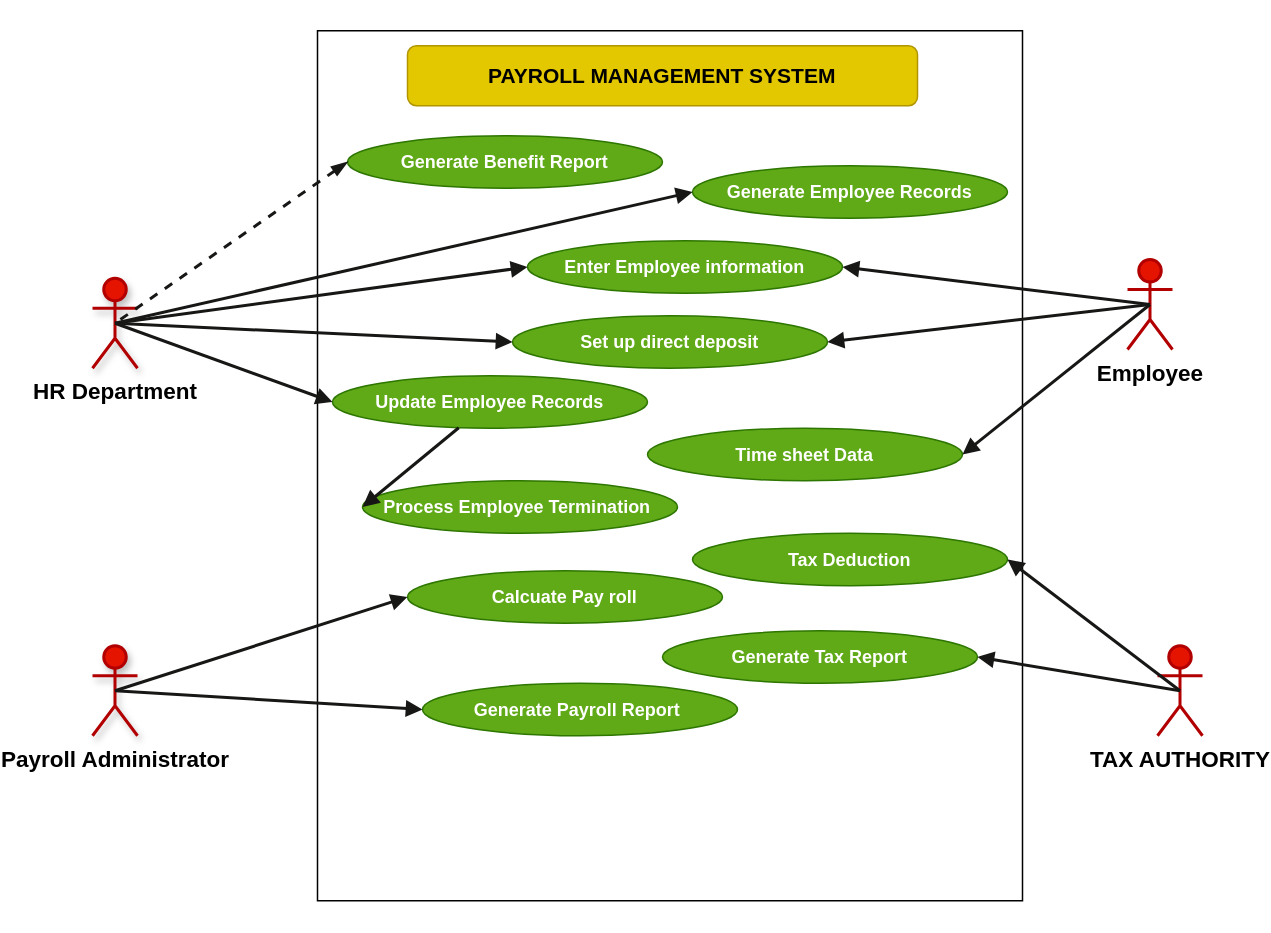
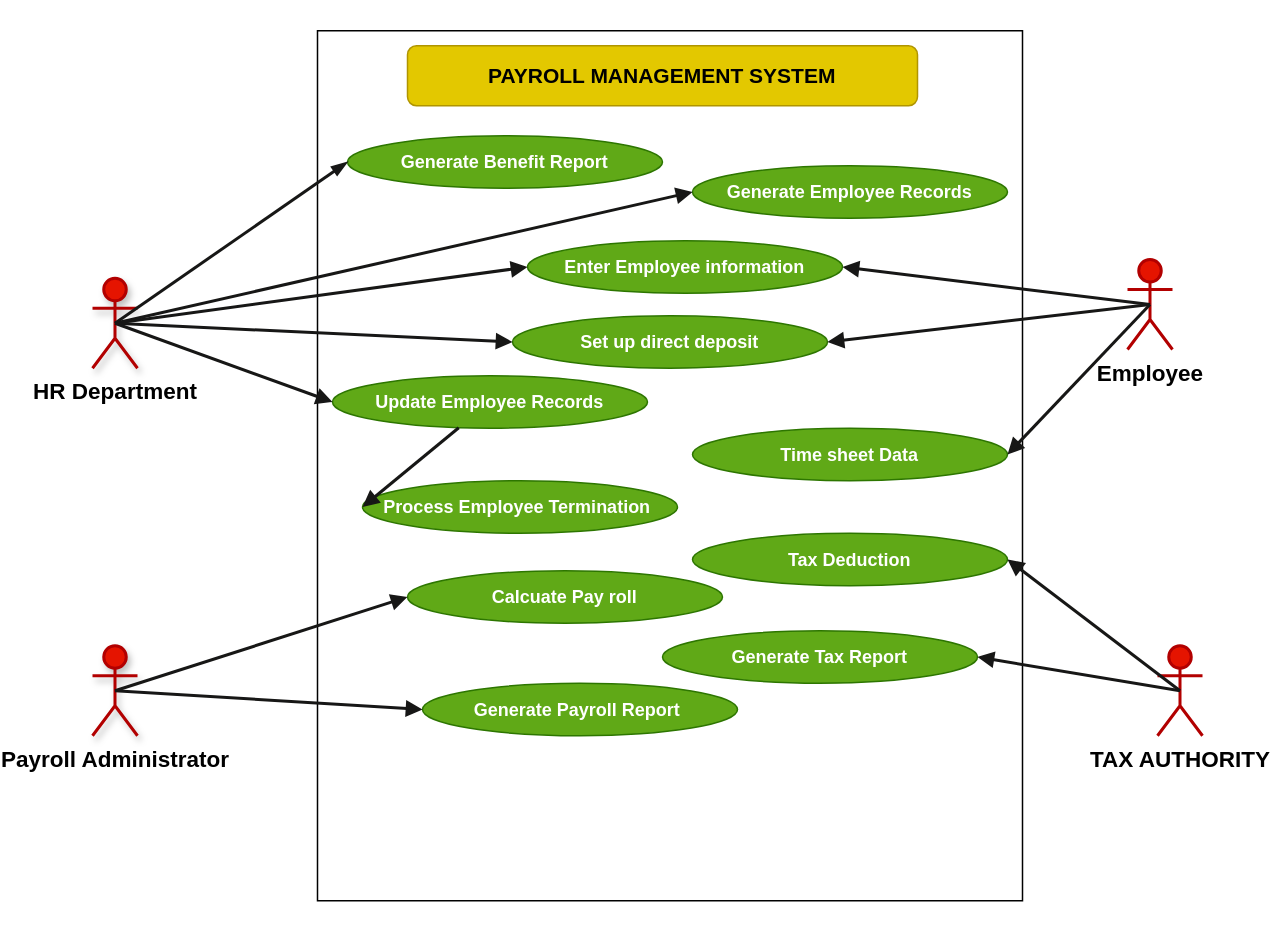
edge "HR Department" -> "Generate Benefit Report": style dashed -> solid
node "Time sheet Data": moved (805, 455) -> (850, 455)
